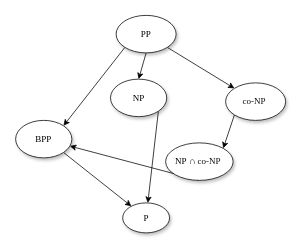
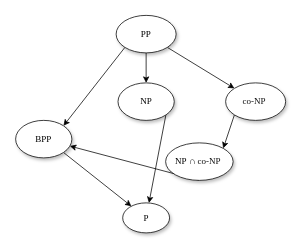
node "NP": moved (138, 98) -> (146, 102)
